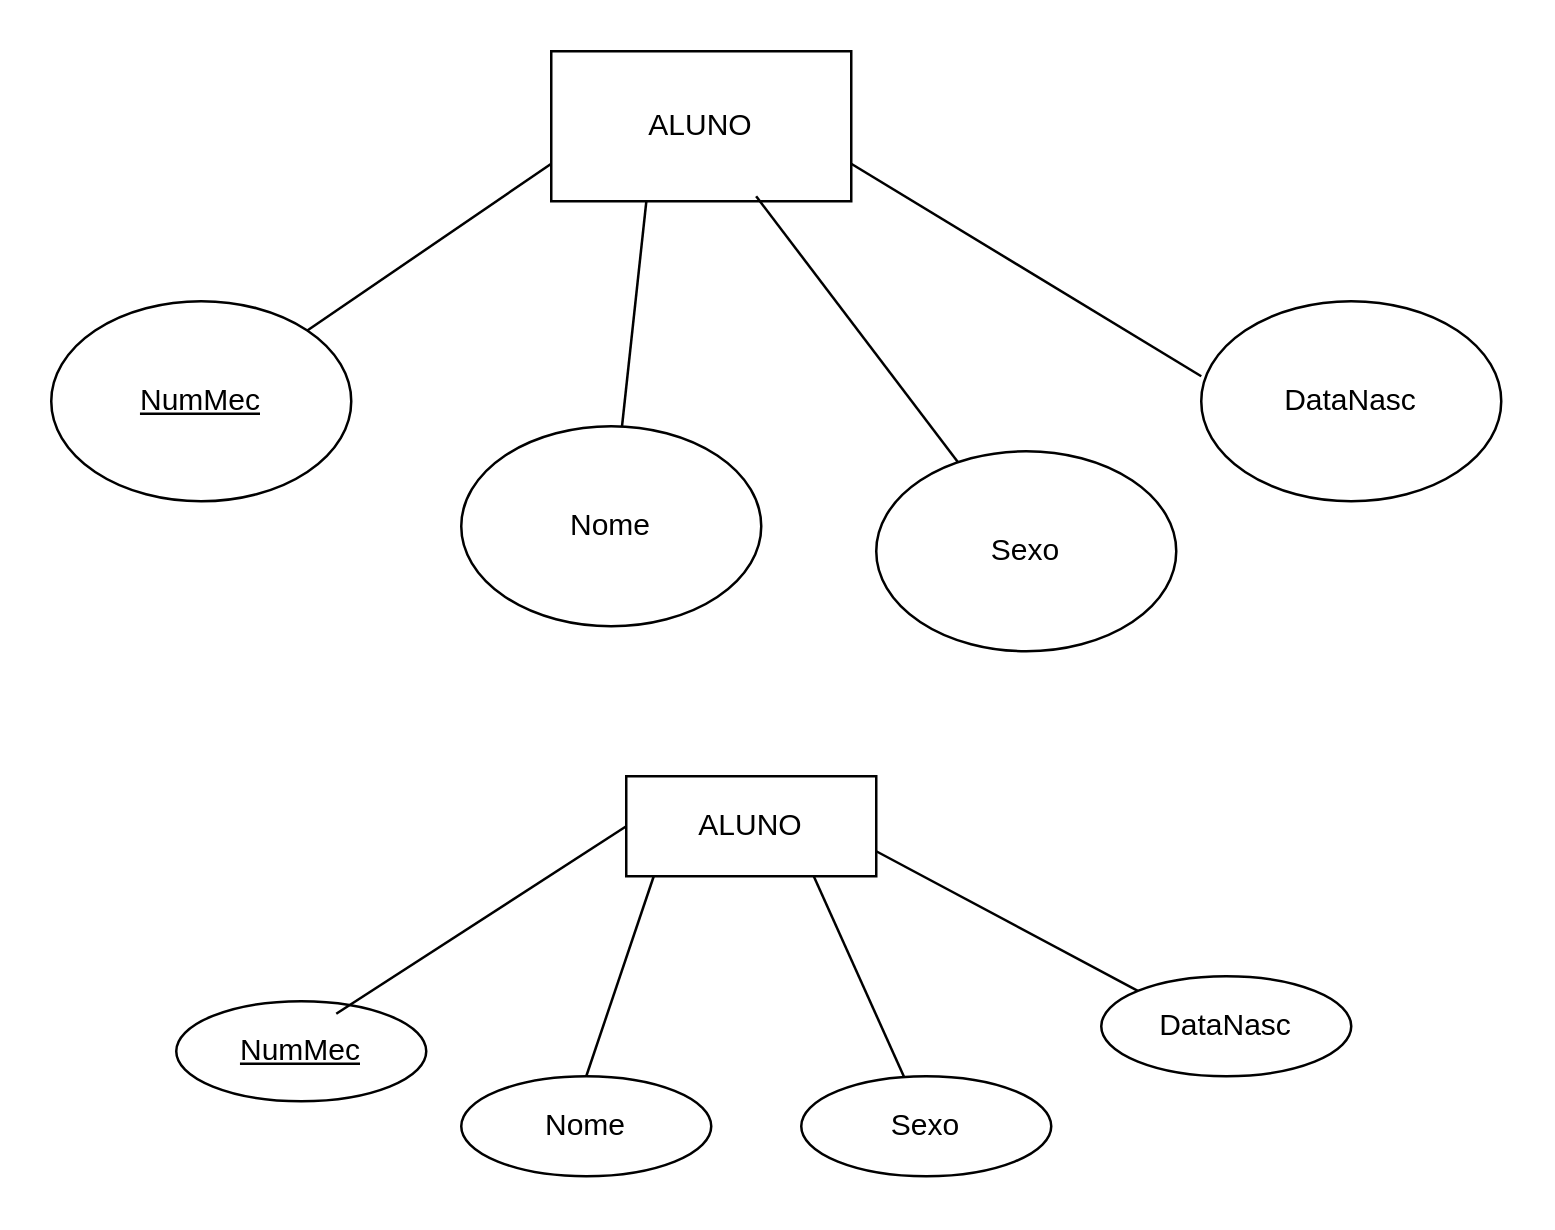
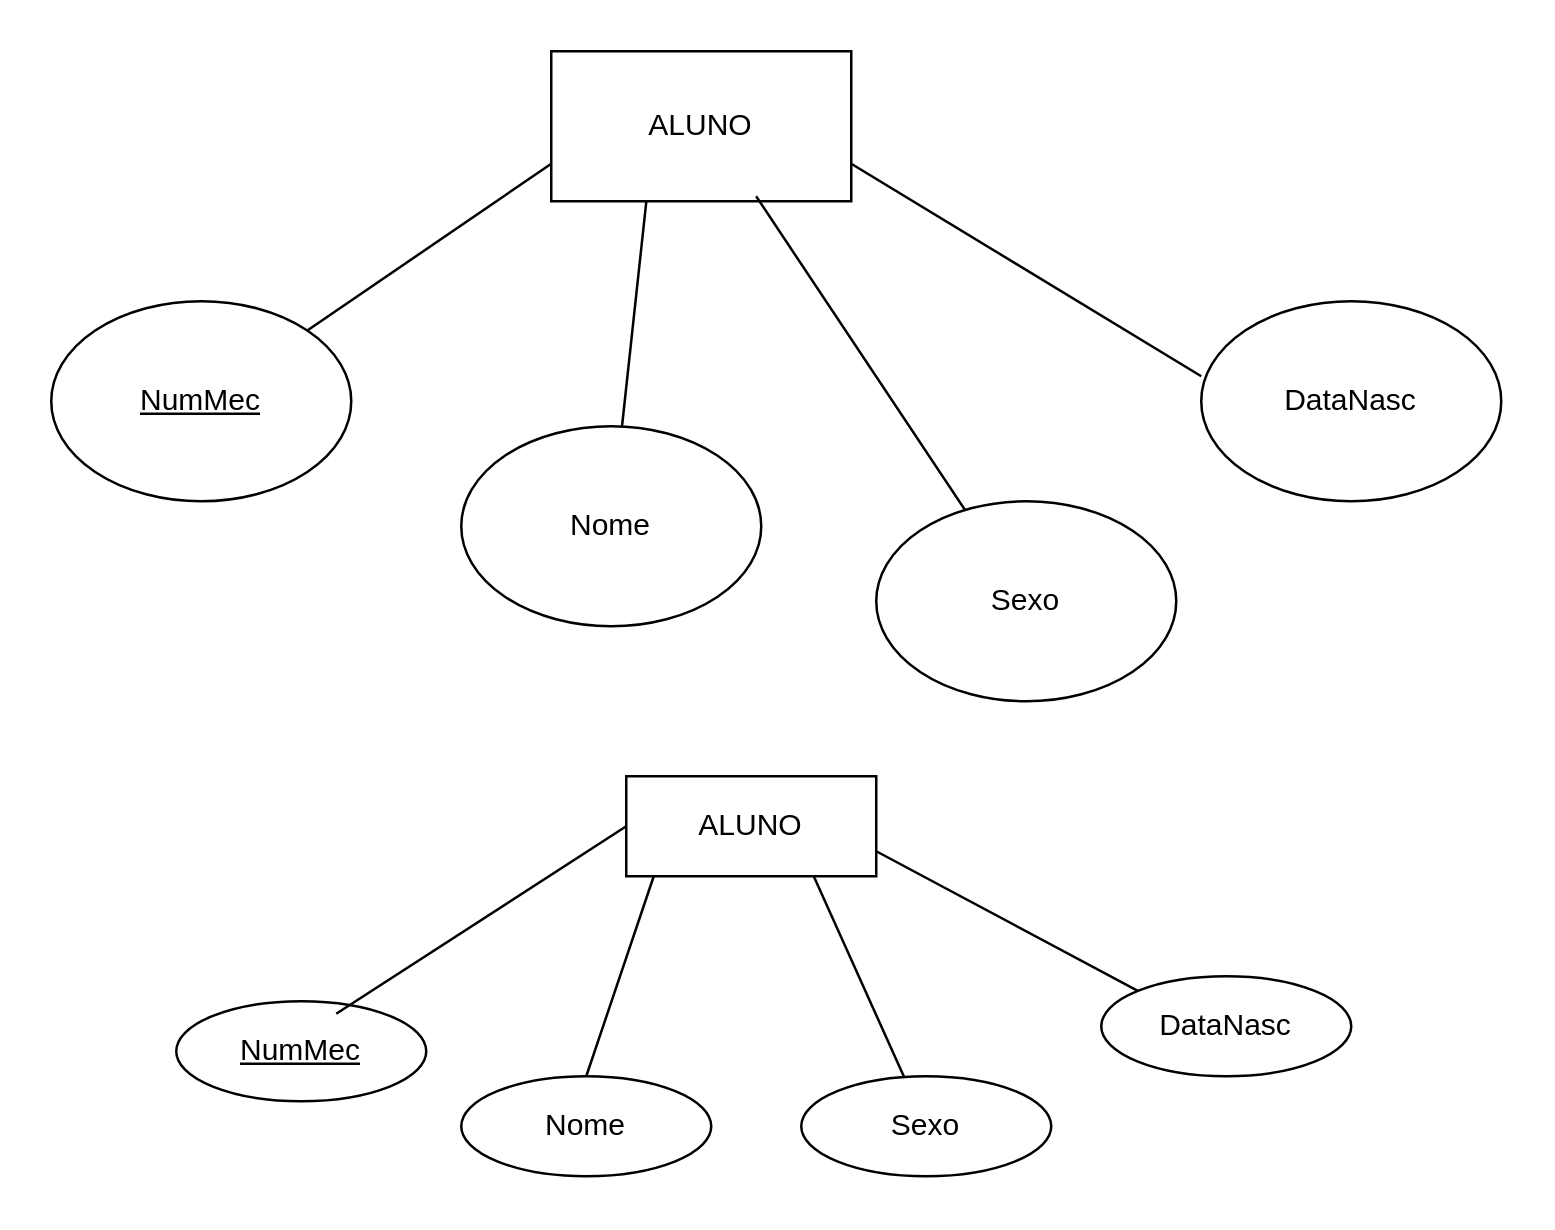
node "Sexo": moved (1026, 551) -> (1026, 601)
